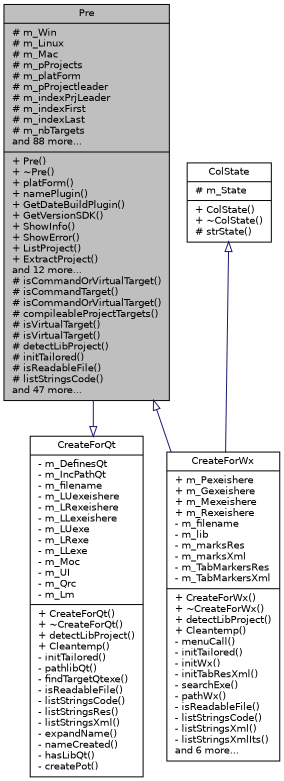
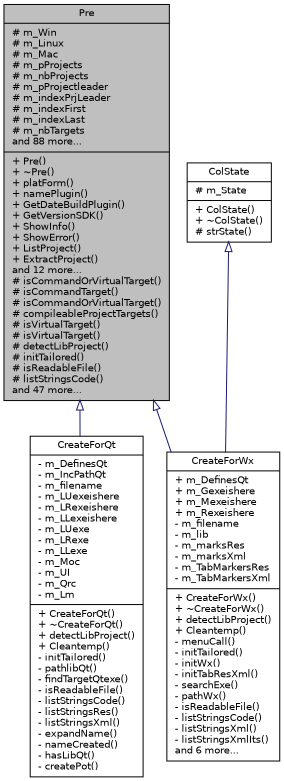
node "Pre": text "# m_platForm" -> "# m_nbProjects"
edge "Pre" -> "CreateForQt": reversed
node "CreateForWx": text "+ m_Pexeishere" -> "+ m_DefinesQt"
